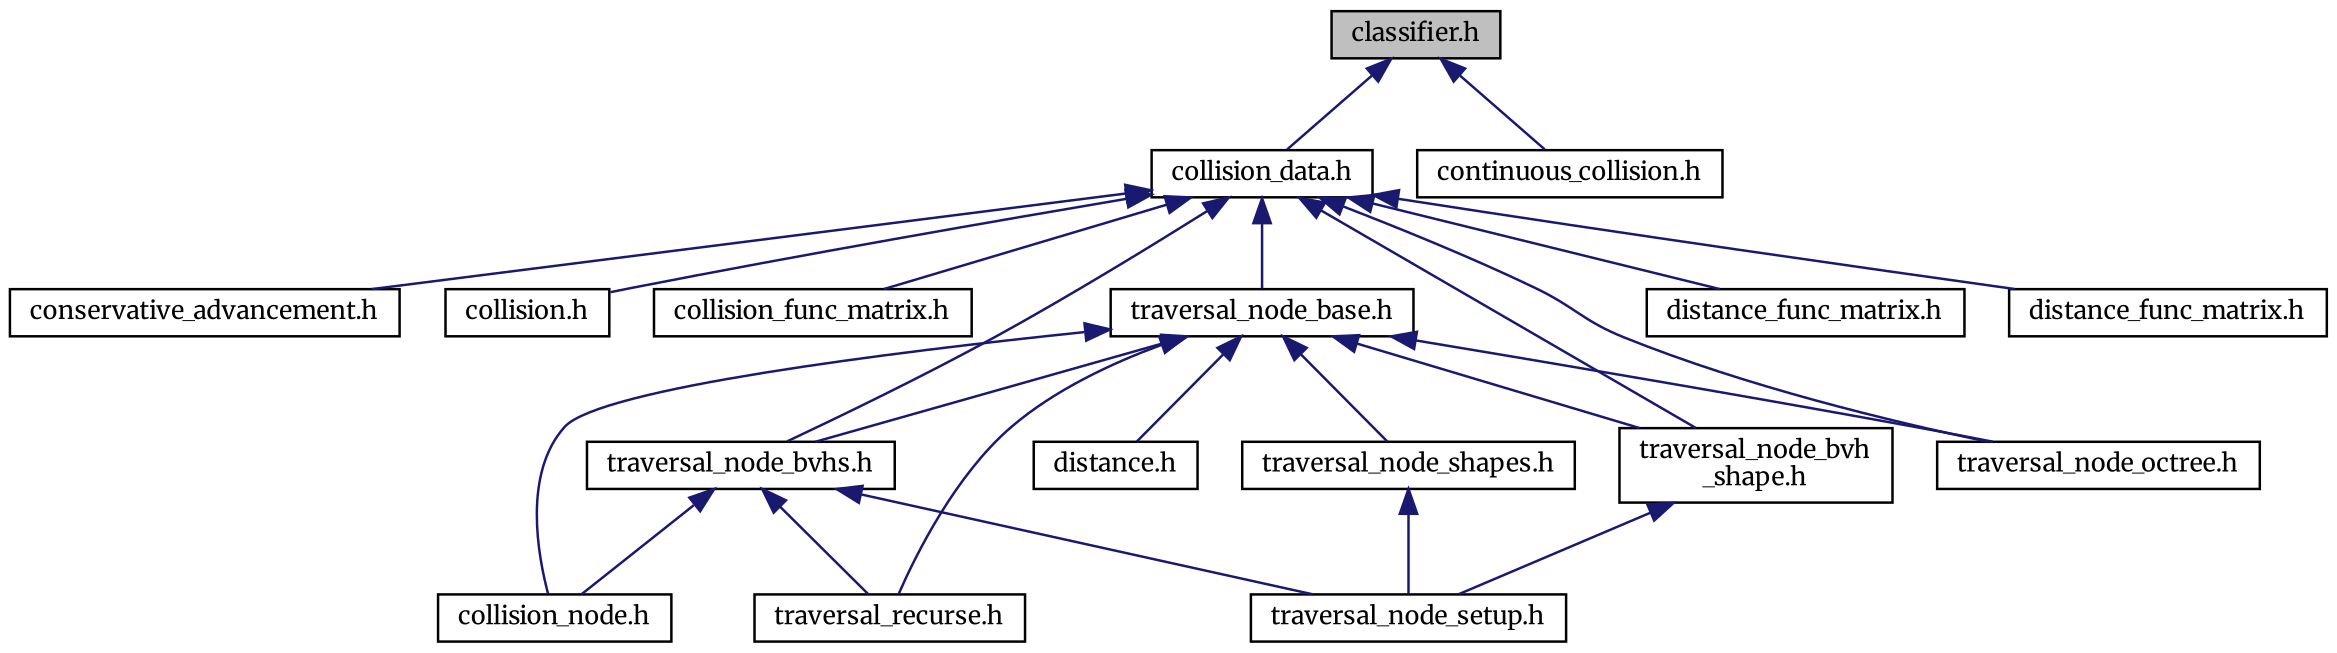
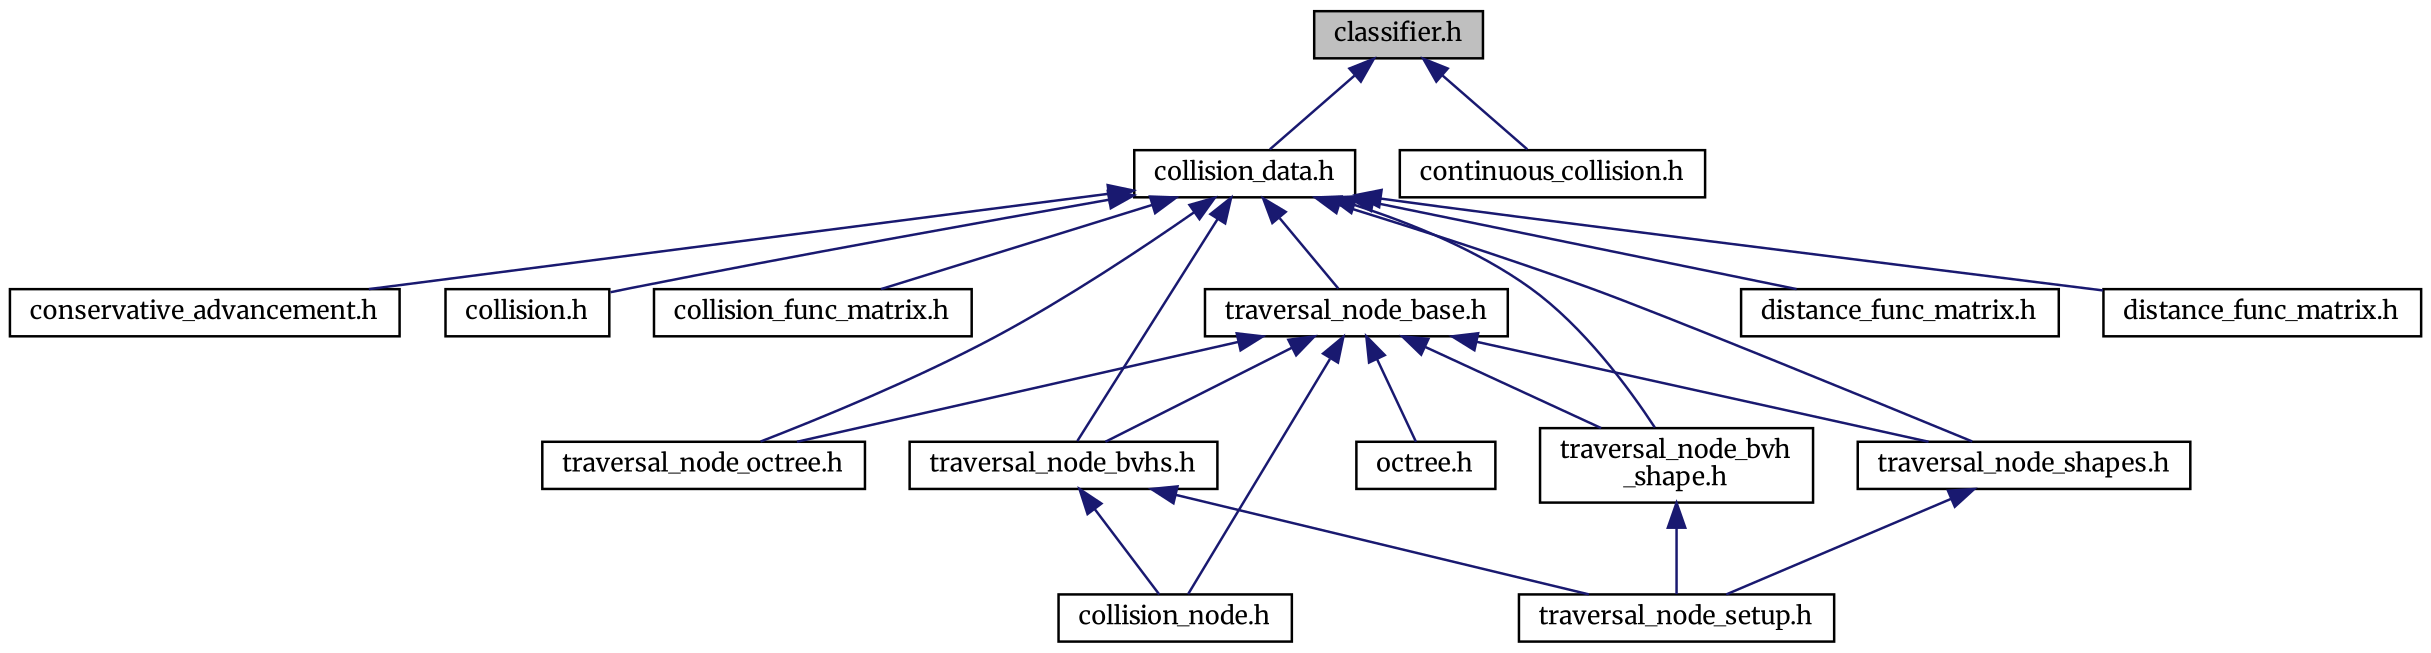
edge "traversal_node_shapes.h" -> "collision_data.h": added
node "distance.h": label "distance.h" -> "octree.h"
node "traversal_recurse.h": removed
